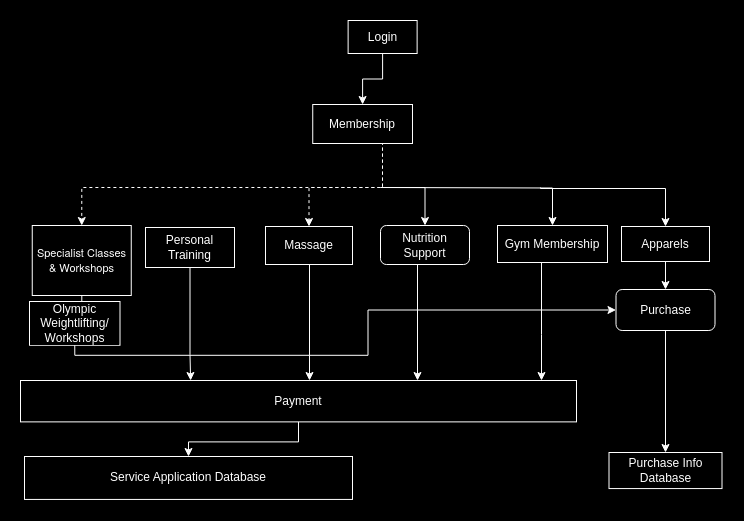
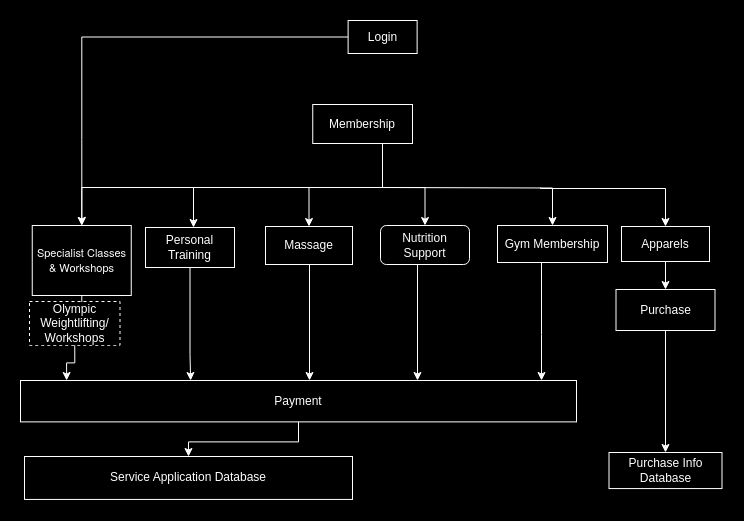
edge "Login" -> "Membership": now "Login" -> "Specialist Classes & Workshops"
edge "Membership" -> "Specialist Classes & Workshops": style dashed -> solid
edge "Membership" -> "Massage": style dashed -> solid
edge "Membership" -> "Personal Training": added
node "Purchase": shape rounded rectangle -> rectangle
node "Olympic Weightlifting/ Workshops": style solid -> dashed
edge "Olympic Weightlifting/ Workshops" -> "Purchase": now "Olympic Weightlifting/ Workshops" -> "Payment"
